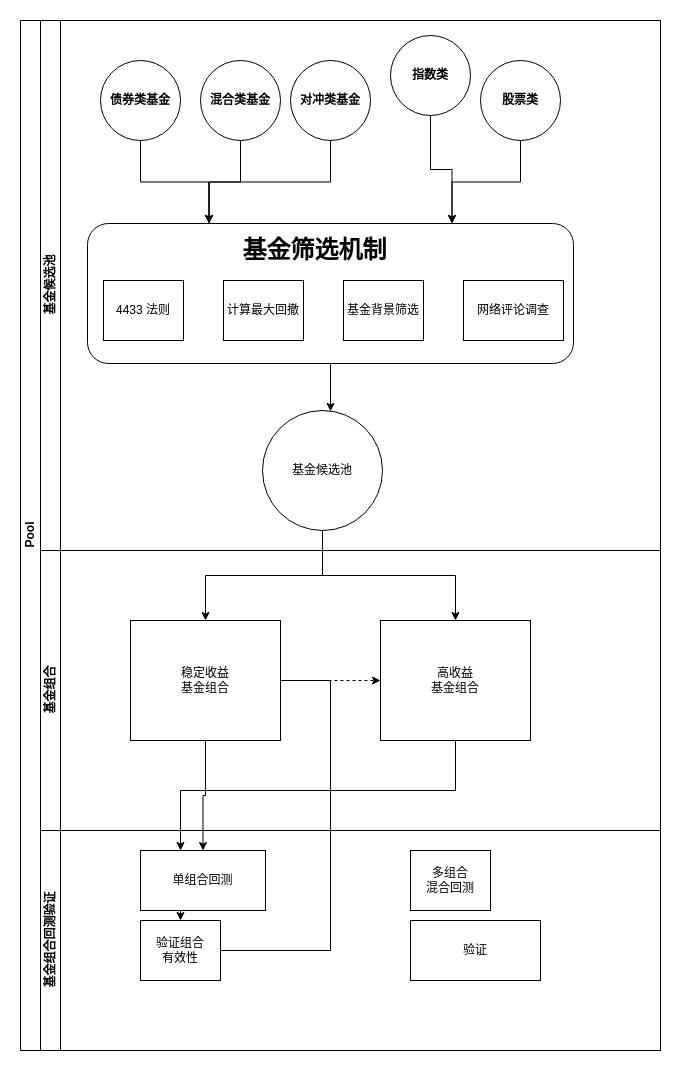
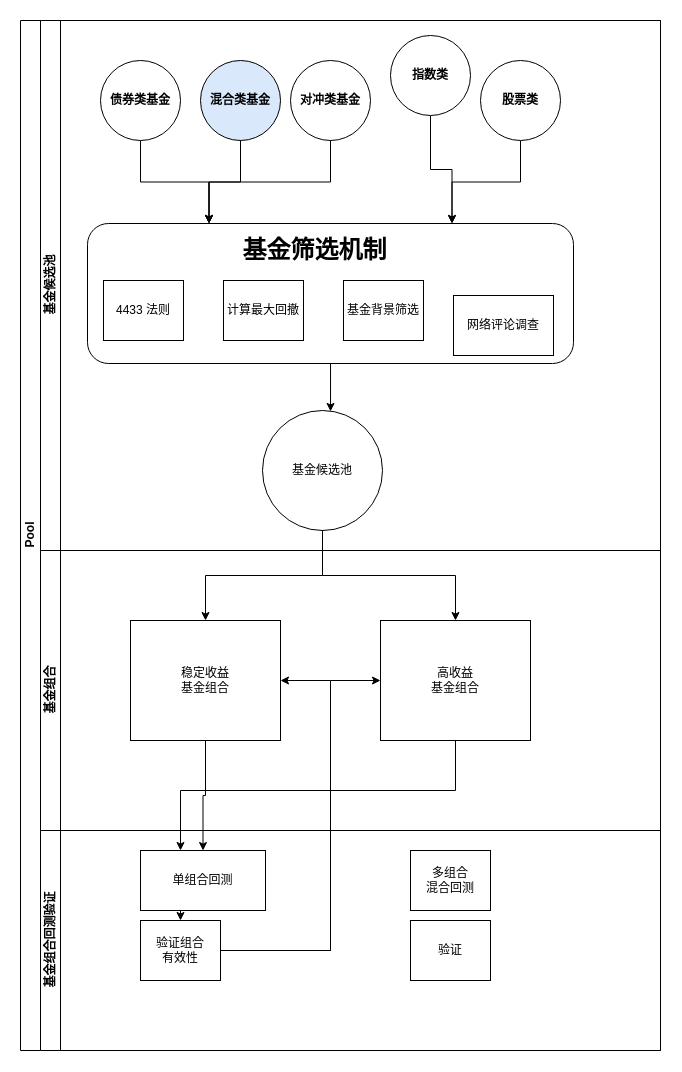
node "混合类基金": fillcolor #ffffff -> #dae8fc
node "网络评论调查": moved (514, 311) -> (504, 326)
edge "稳定收益 基金组合" -- "验证组合 有效性": arrowhead none -> classic
edge "验证组合 有效性" -> "高收益 基金组合": style dashed -> solid
node "验证": size 130x60 -> 80x60
